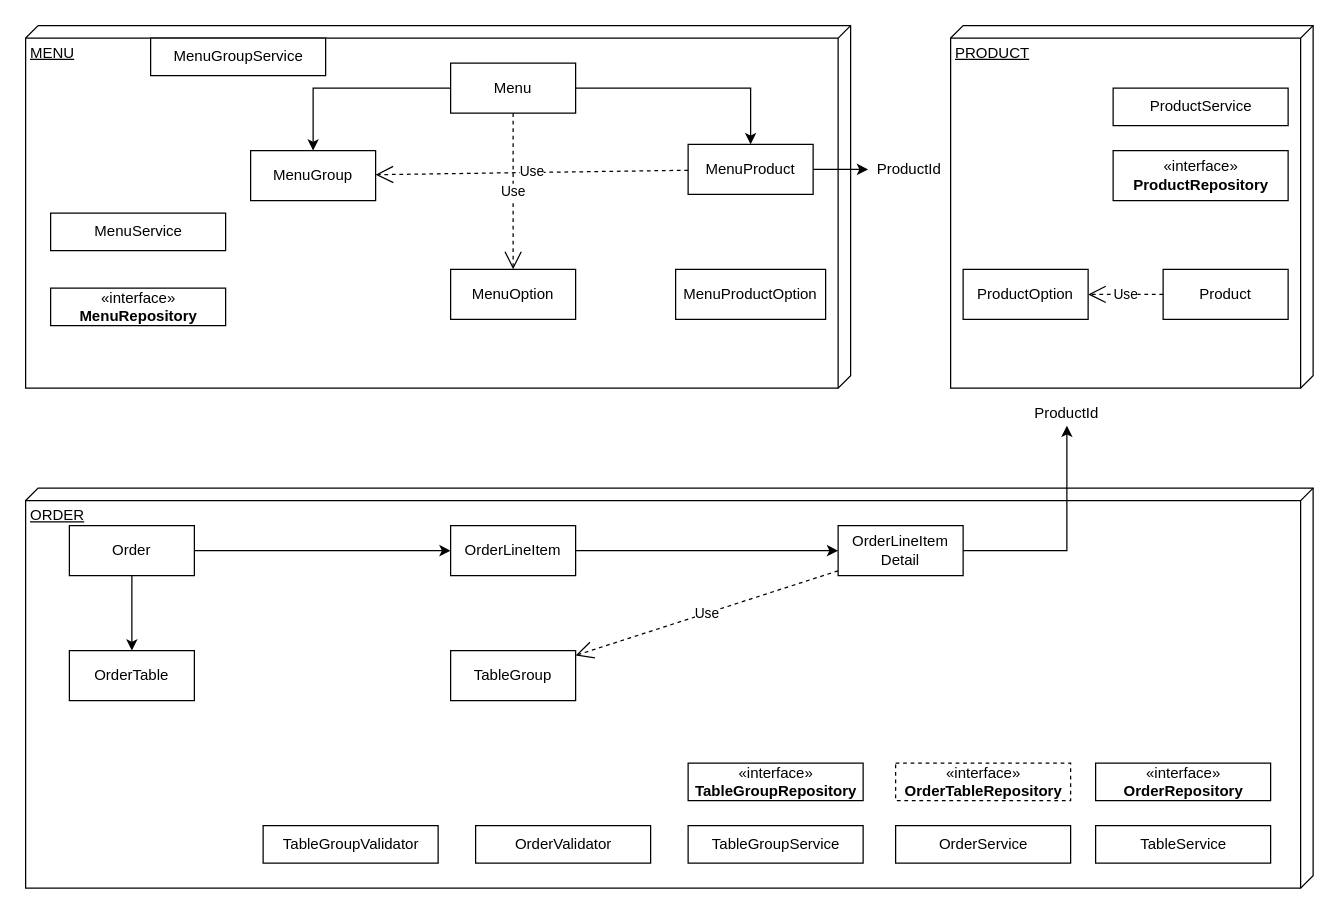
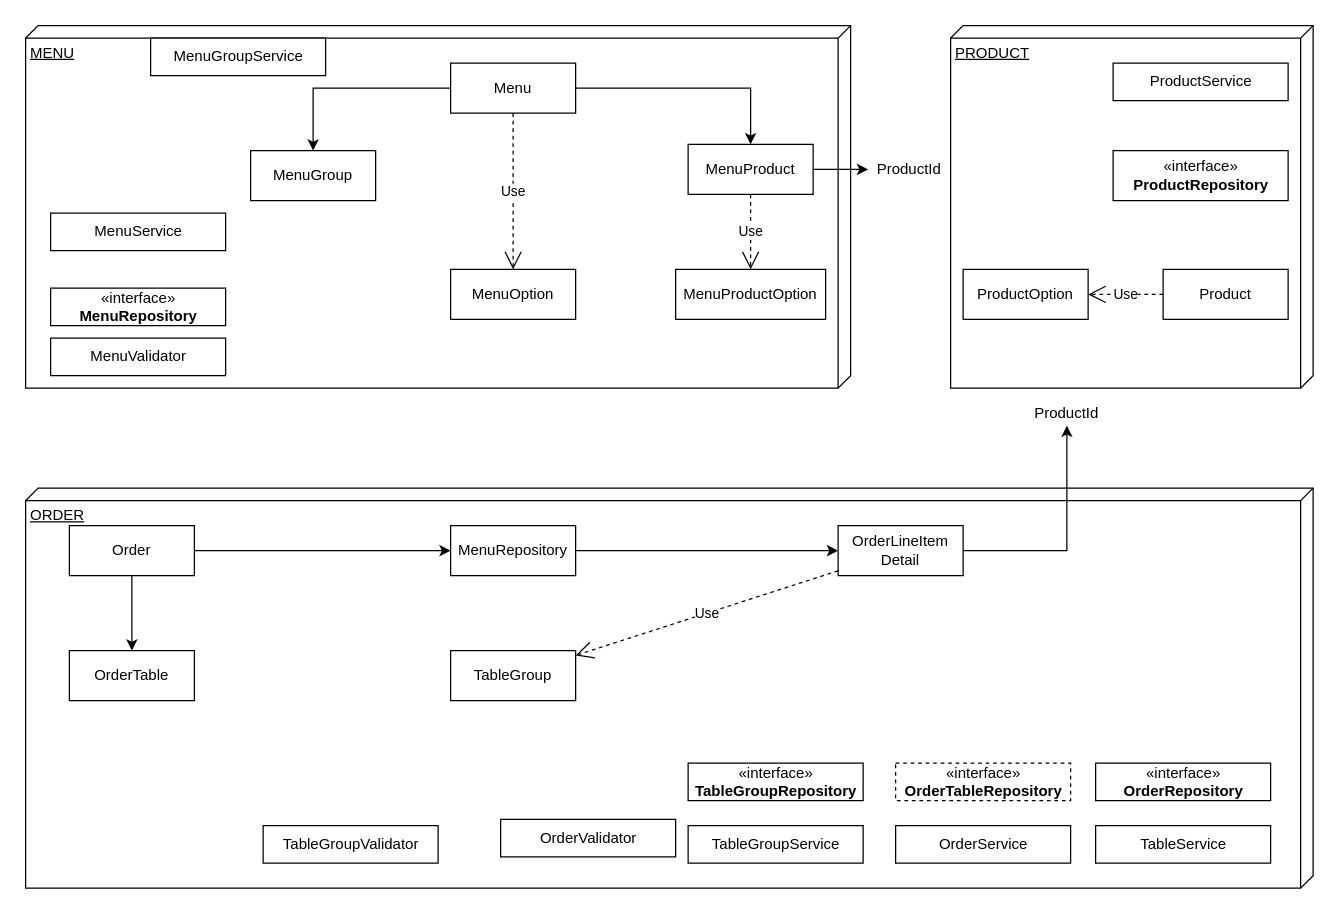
node "ProductService": moved (1201, 107) -> (1201, 82)
edge "MenuProduct" -> "MenuGroup": now "MenuProduct" -> "MenuProductOption"
node "MenuValidator": added
node "OrderLineItem": label "OrderLineItem" -> "MenuRepository"
node "OrderValidator": moved (563, 844) -> (588, 838)
